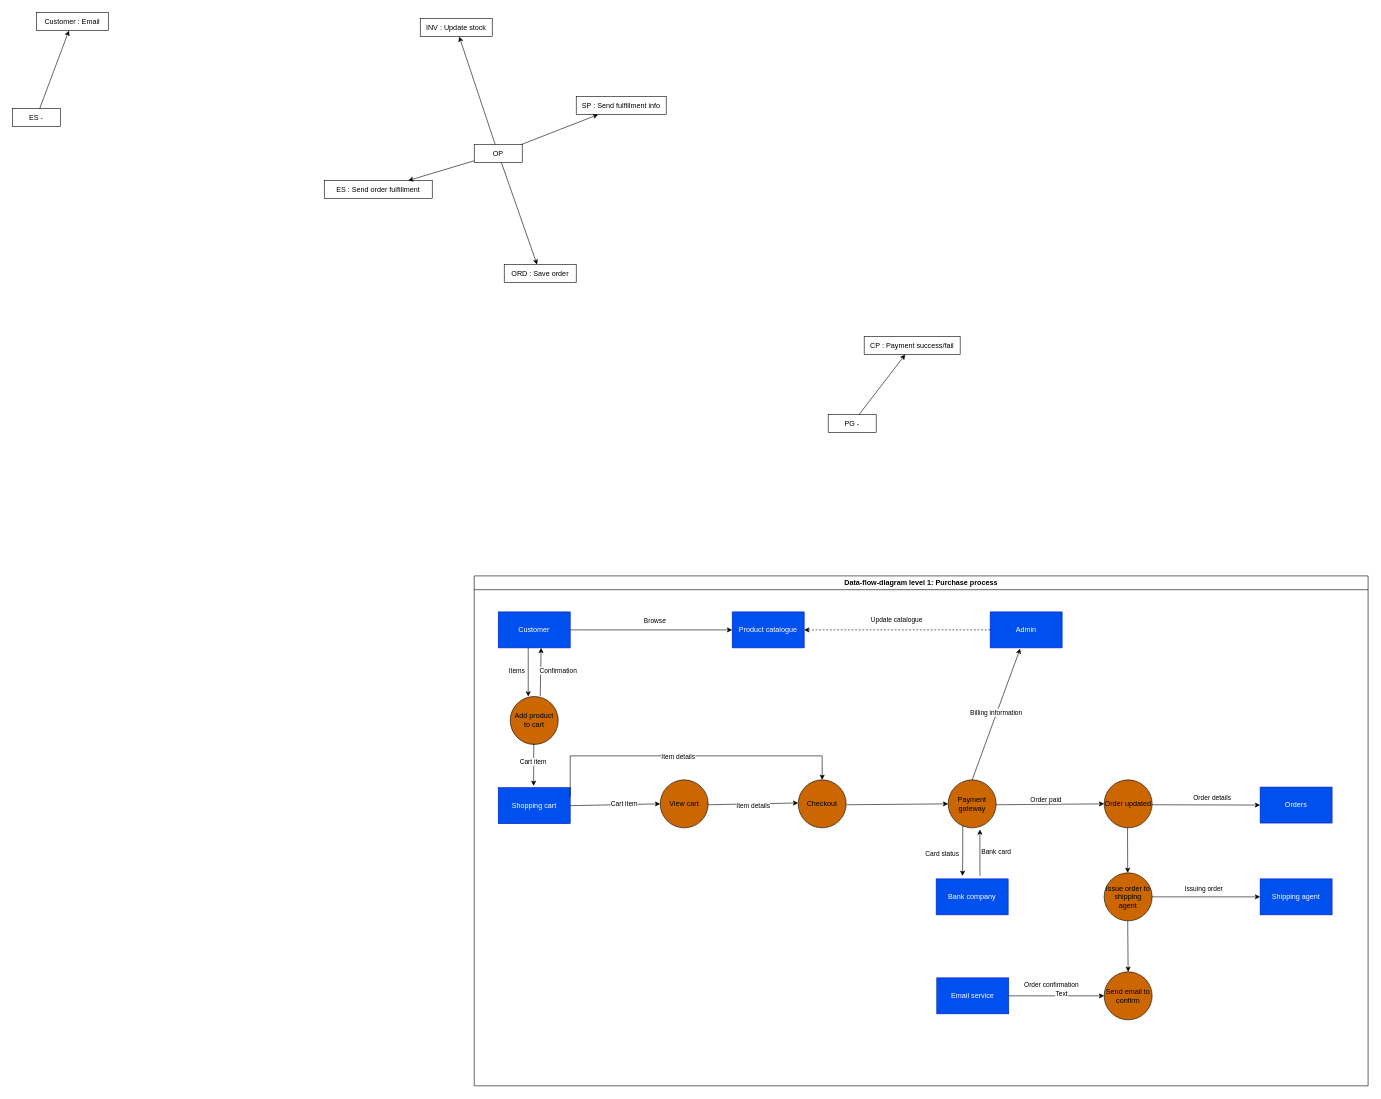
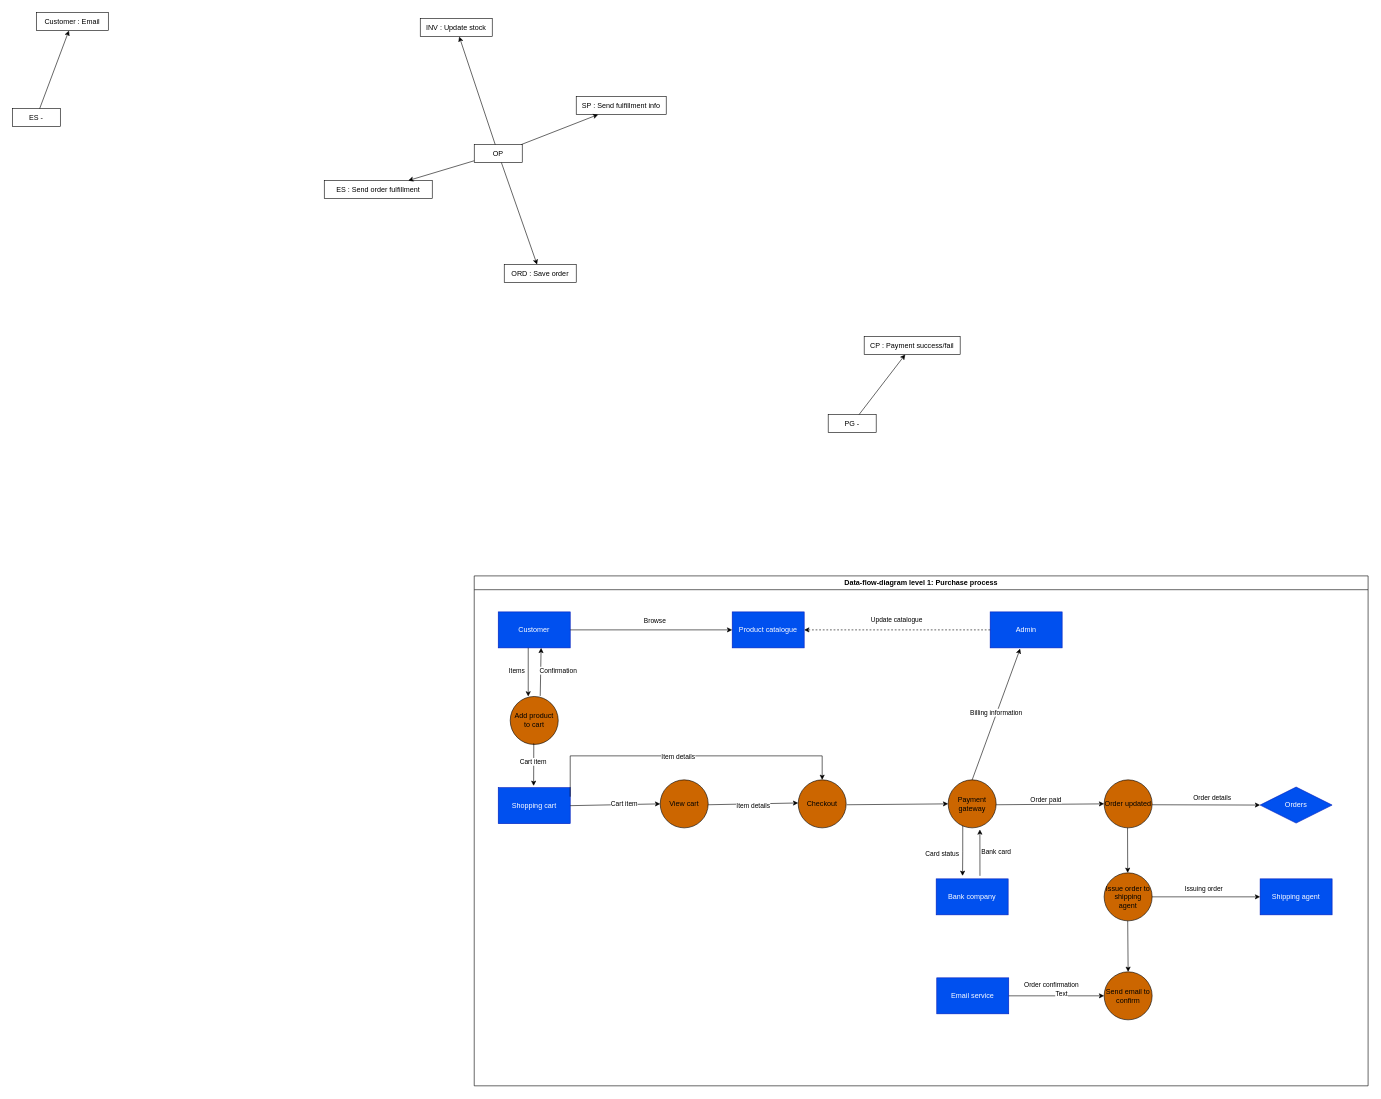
node "Orders": shape rectangle -> diamond
